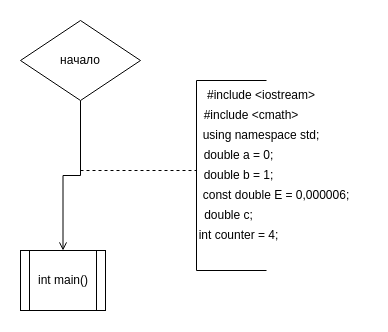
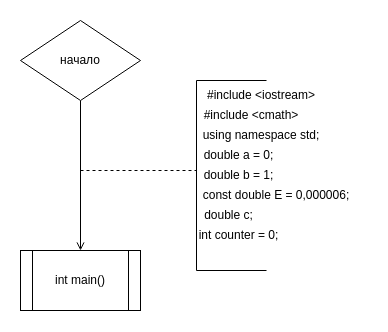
node "int counter = 4;": label "int counter = 4;" -> "int counter = 0;"
node "int main()": size 85x60 -> 120x60
